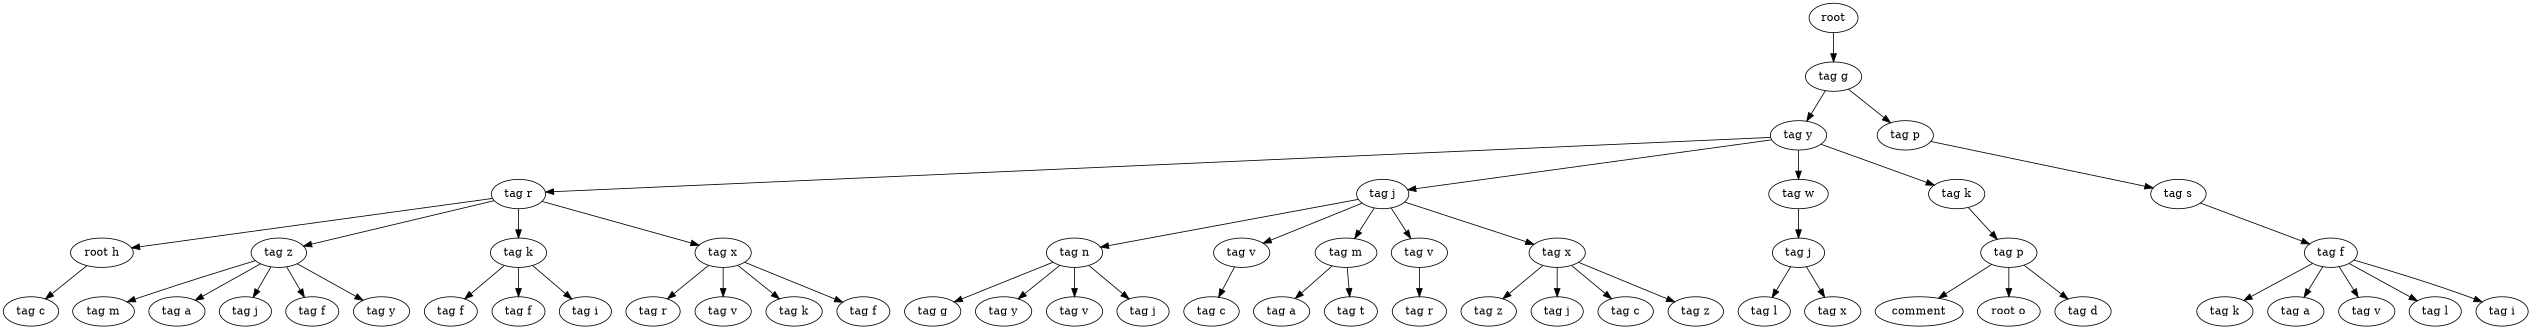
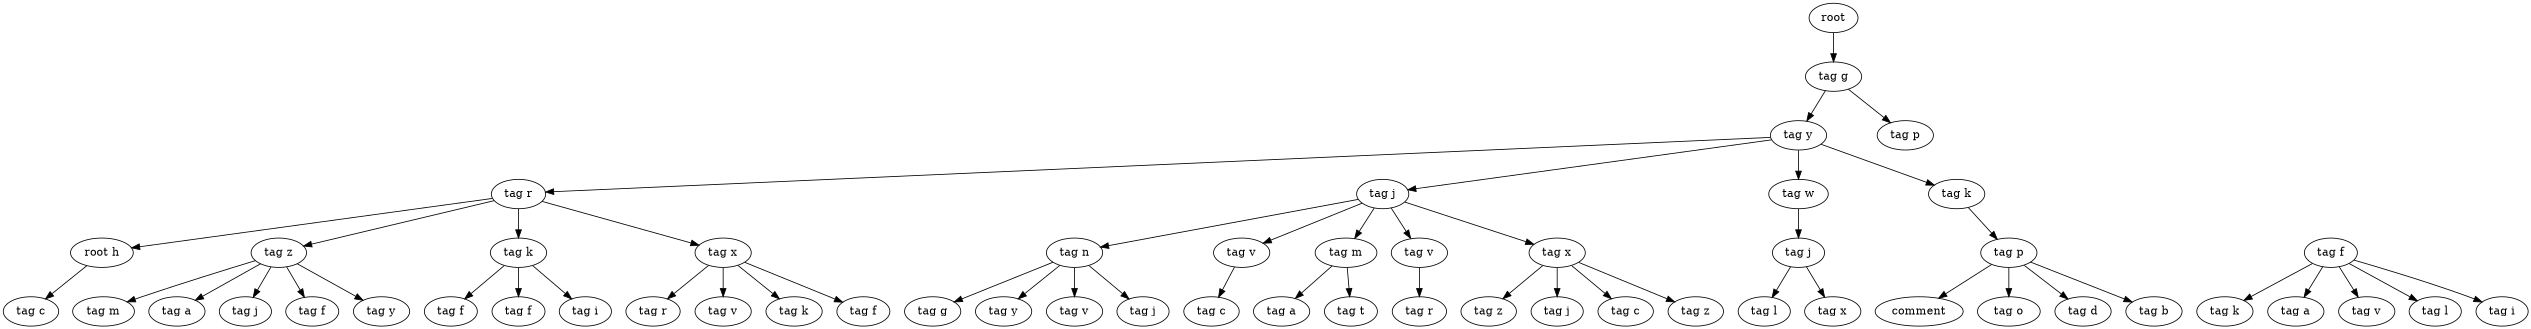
node "tag s": removed
node "root o": label "root o" -> "tag o"
node "tag b": added
